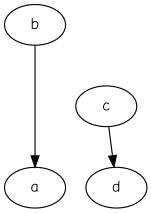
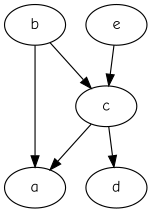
node "e": added
edge "b" -> "c": added
edge "c" -> "a": added
